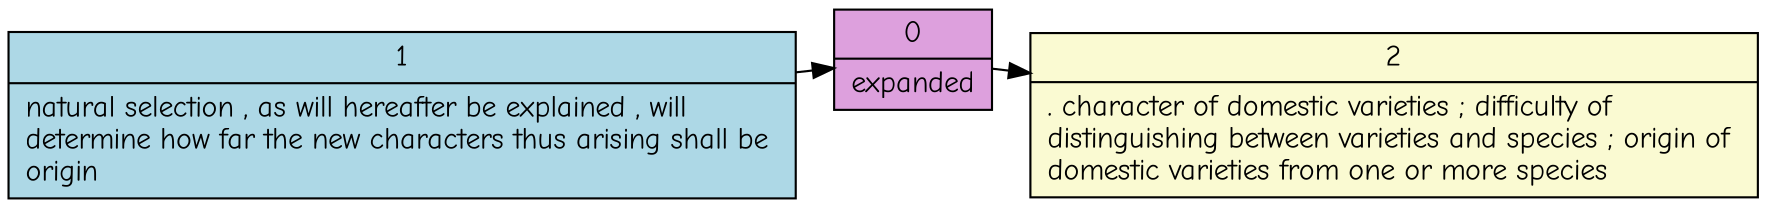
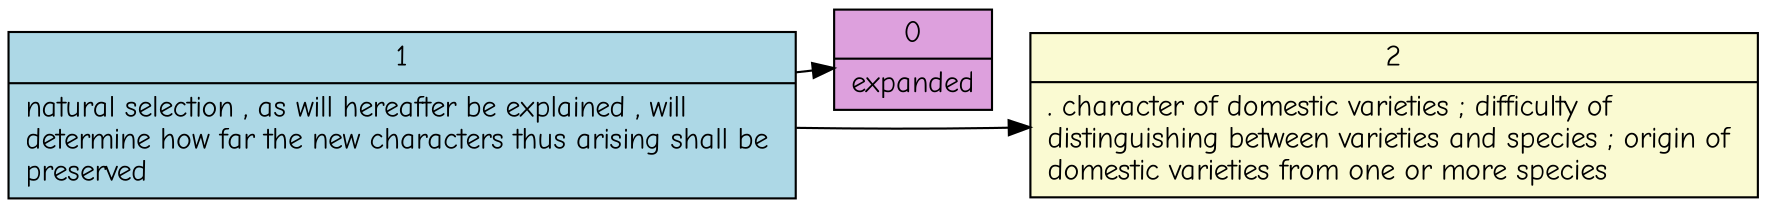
edge "0" -> "2": now "1" -> "2"
node "1": text "origin" -> "preserved"
